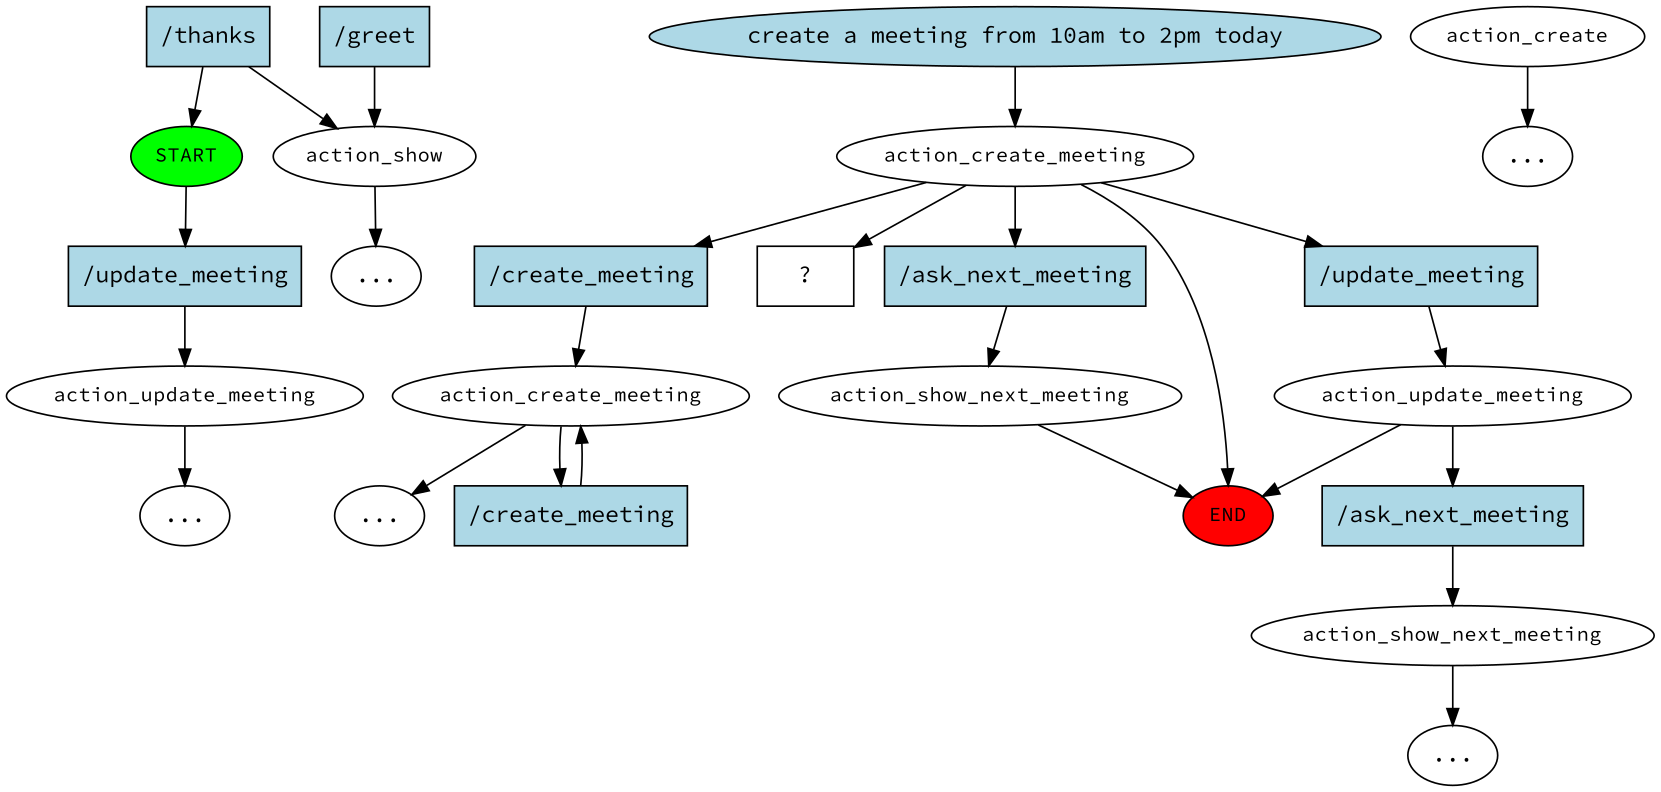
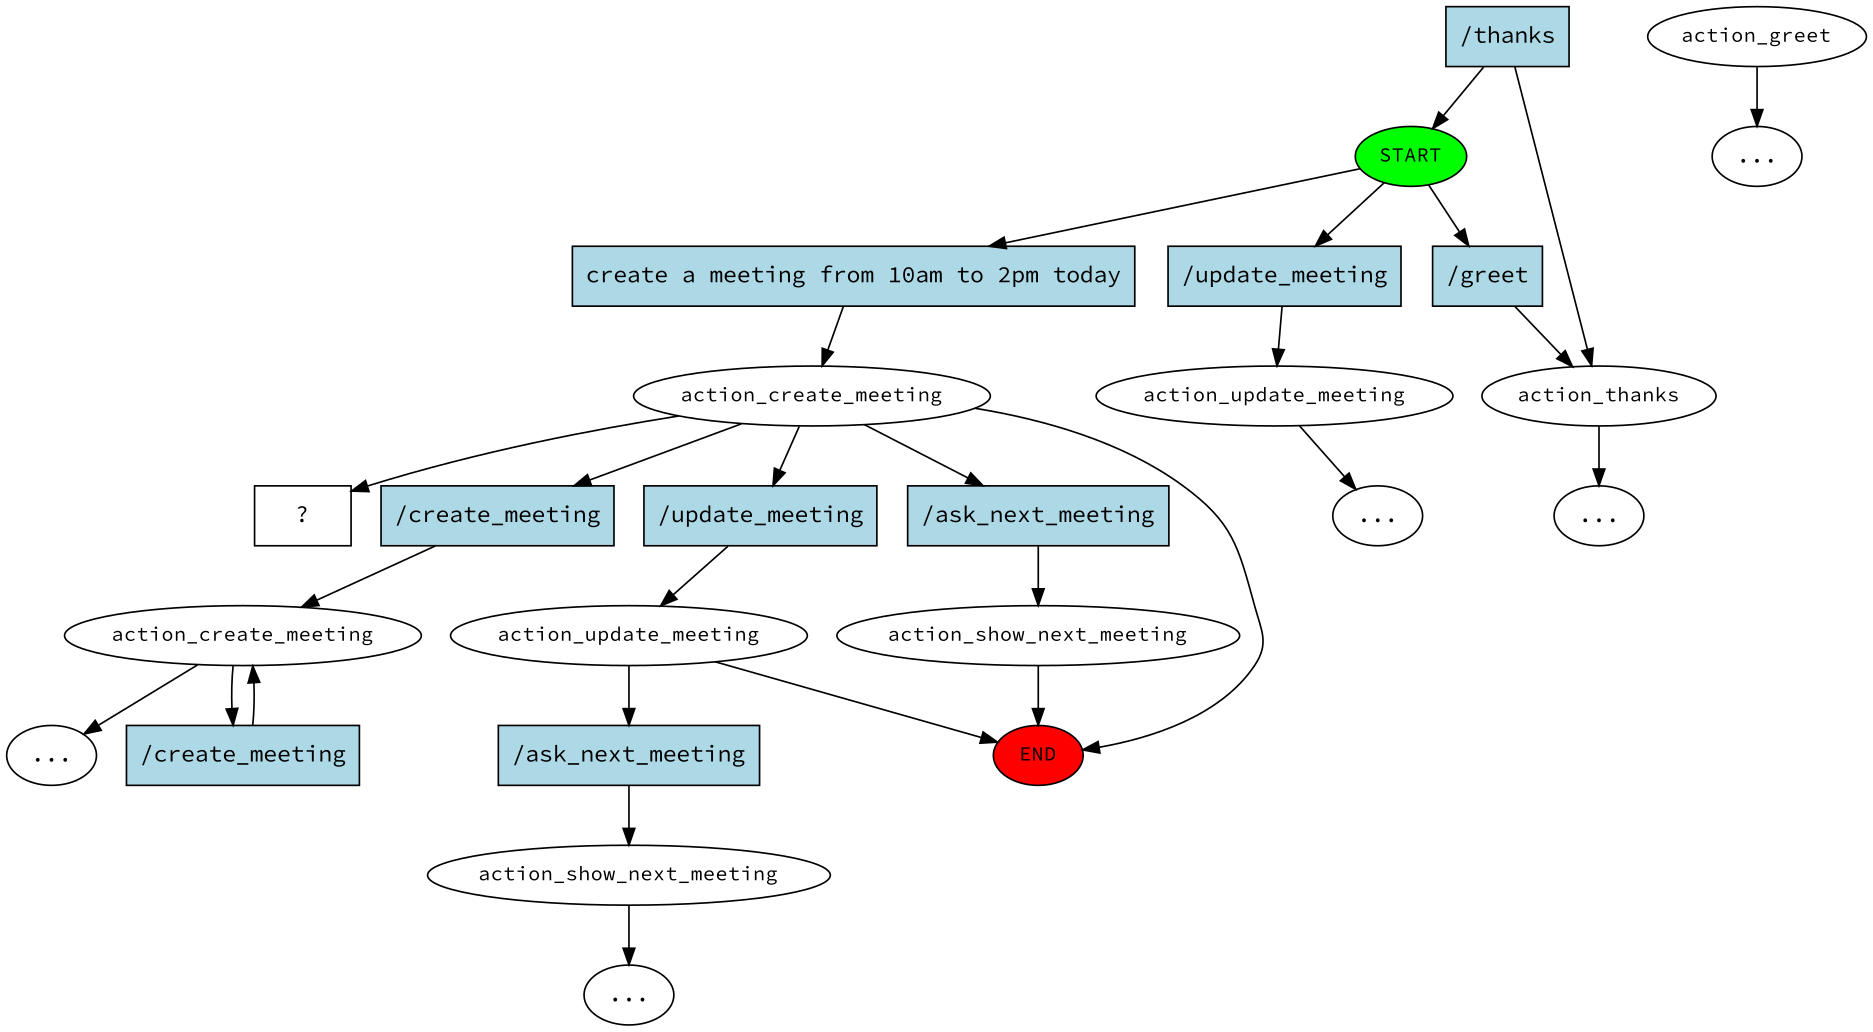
node "create a meeting from 10am to 2pm today": shape ellipse -> box
node "action_create": label "action_create" -> "action_greet"
node "action_show": label "action_show" -> "action_thanks"
edge "START" -> "create a meeting from 10am to 2pm today": added
edge "START" -> "/greet": added
